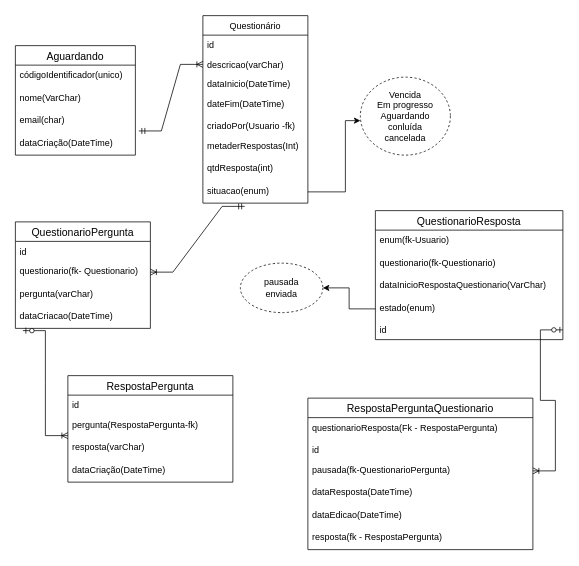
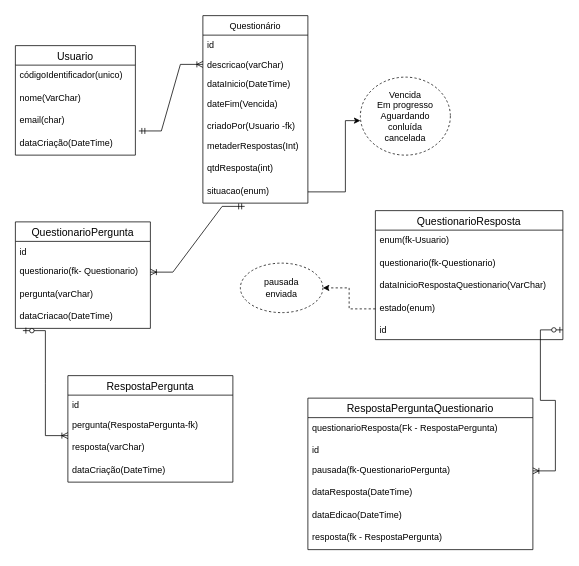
node "Aguardando": label "Aguardando" -> "Usuario"
node "dateFim(DateTime)": label "dateFim(DateTime)" -> "dateFim(Vencida)"
edge "estado(enum)" -> "pausada enviada": style solid -> dashed
